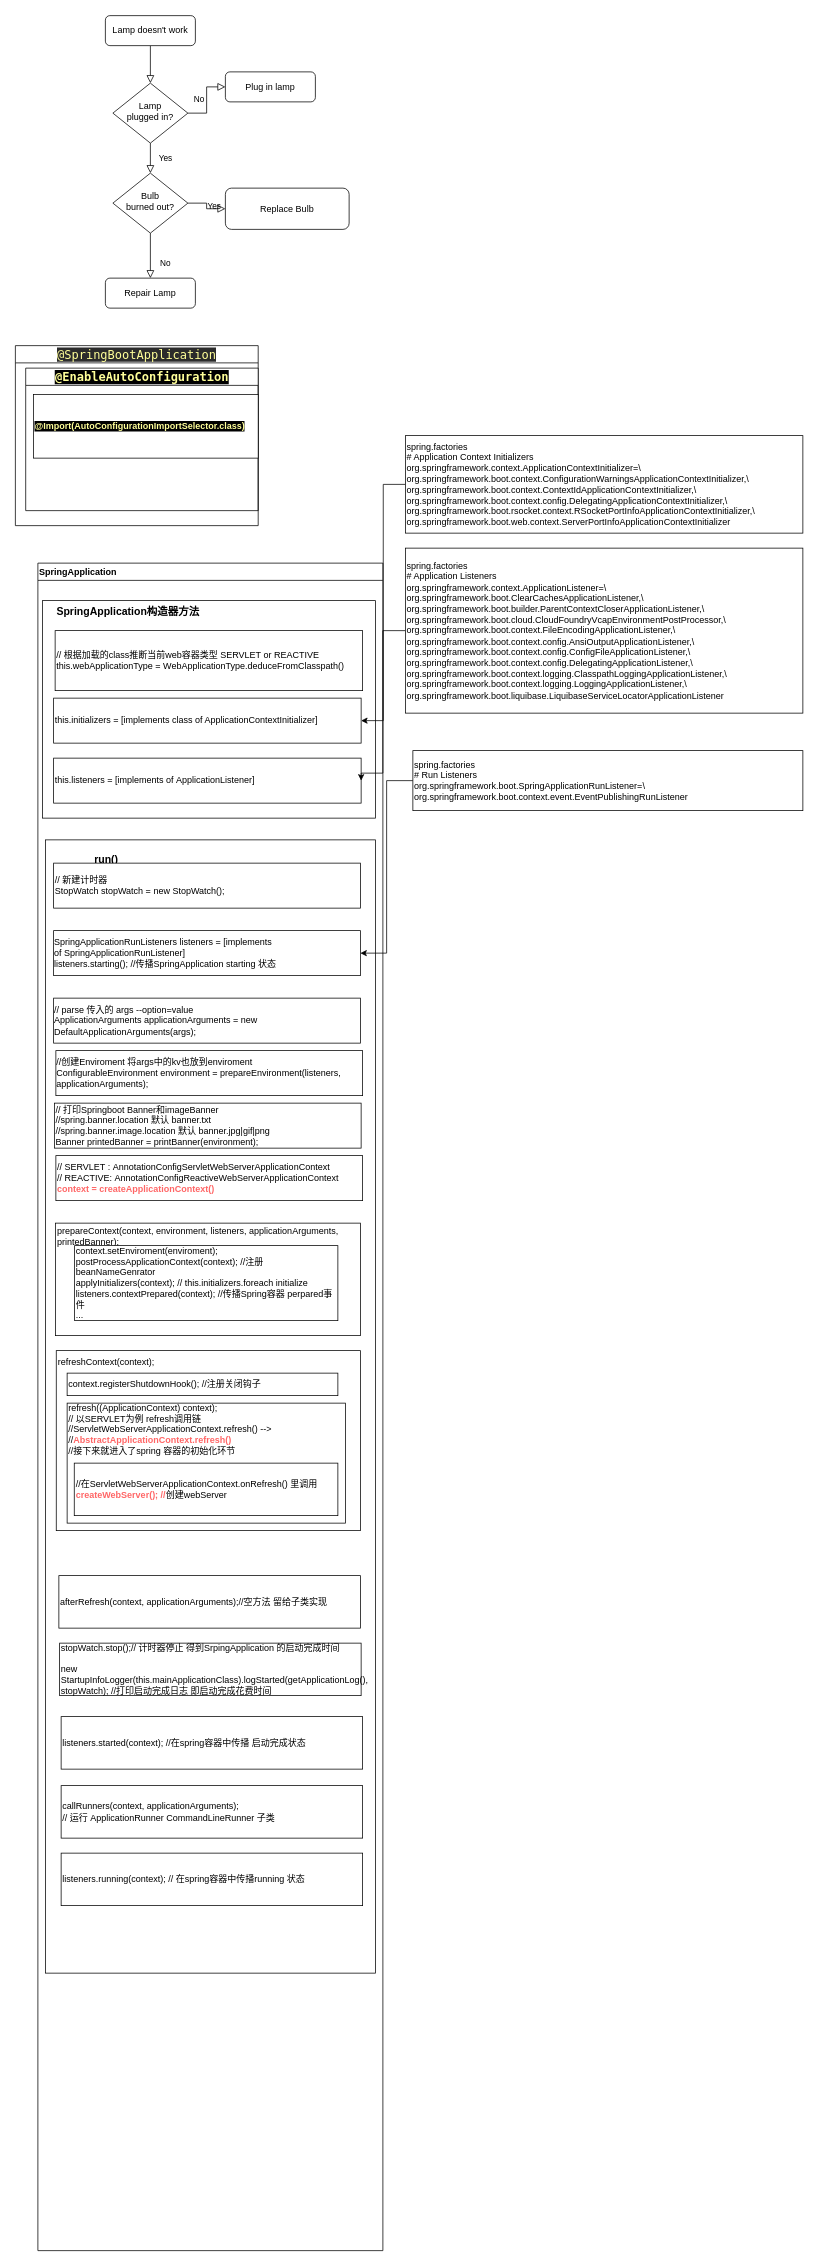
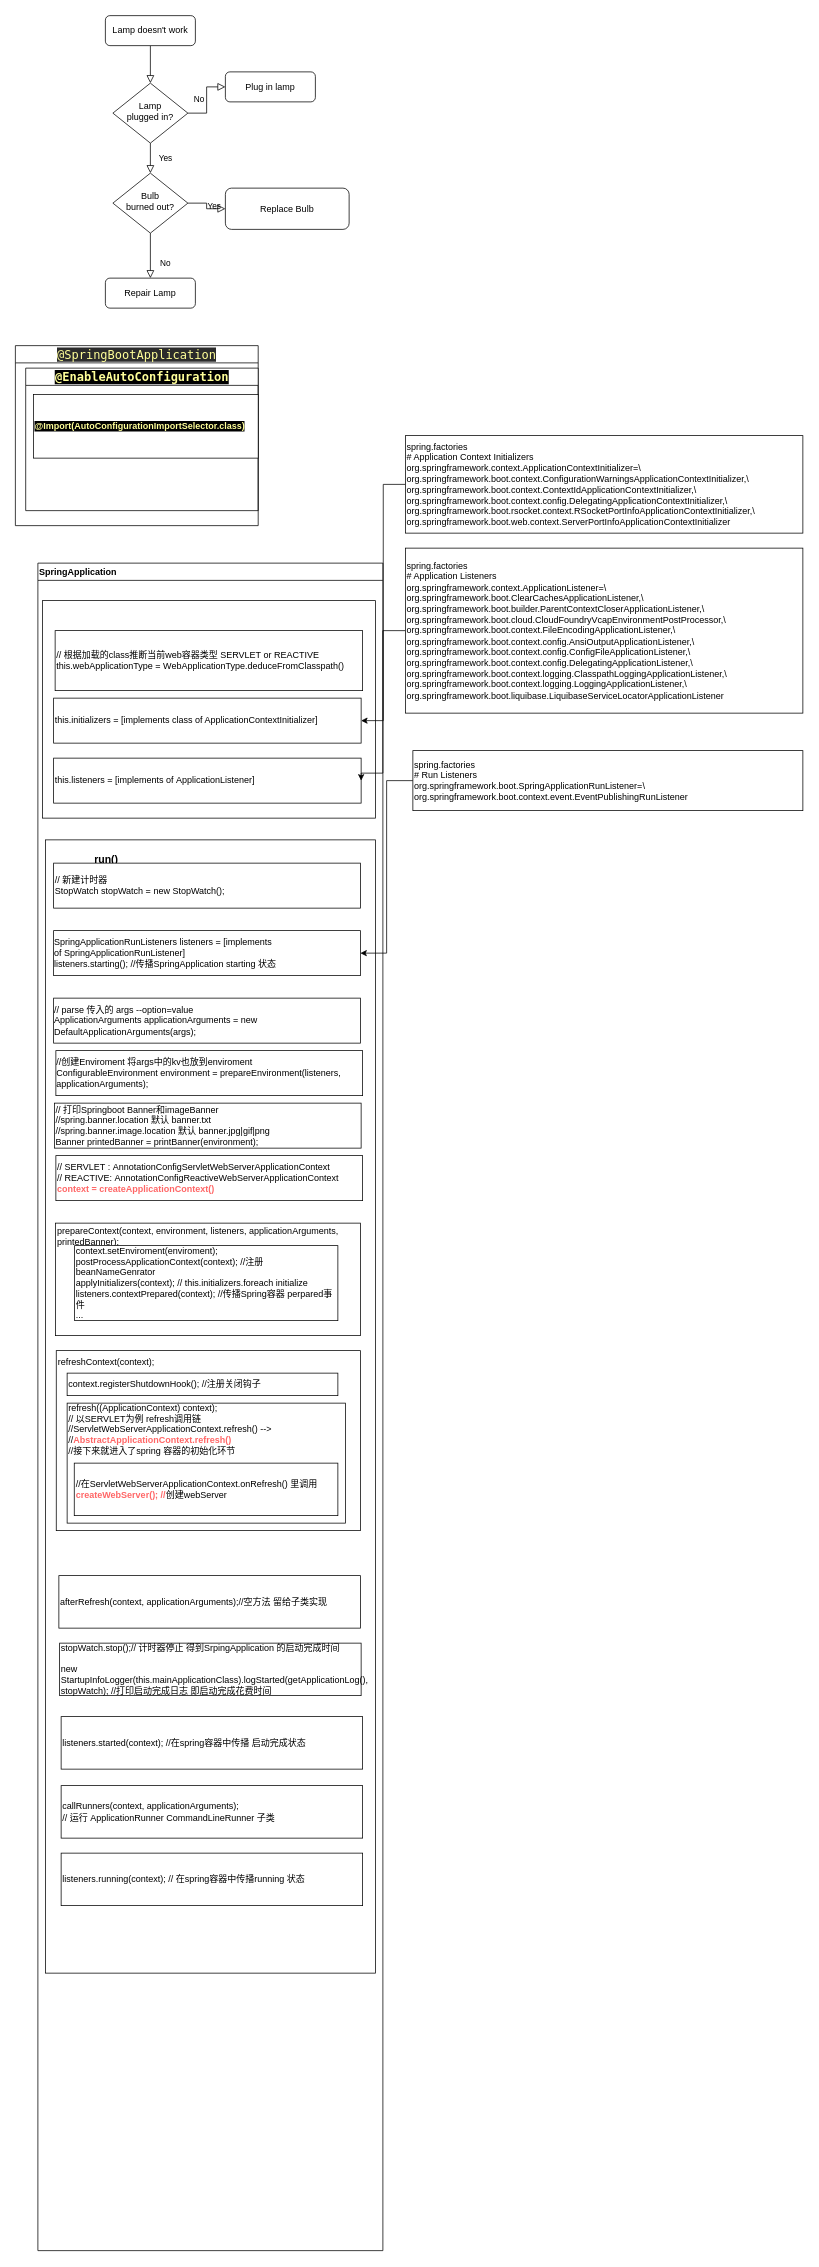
node "SpringApplication构造器方法": removed
